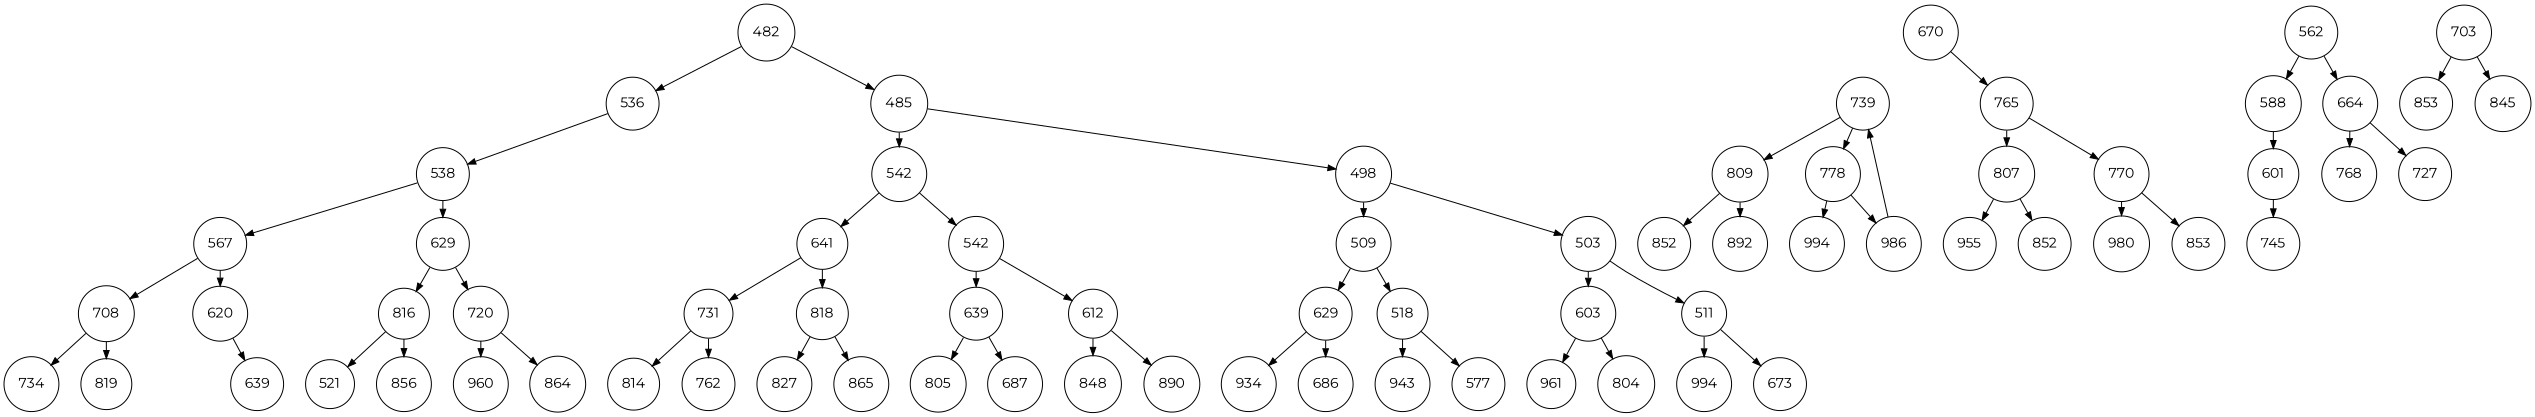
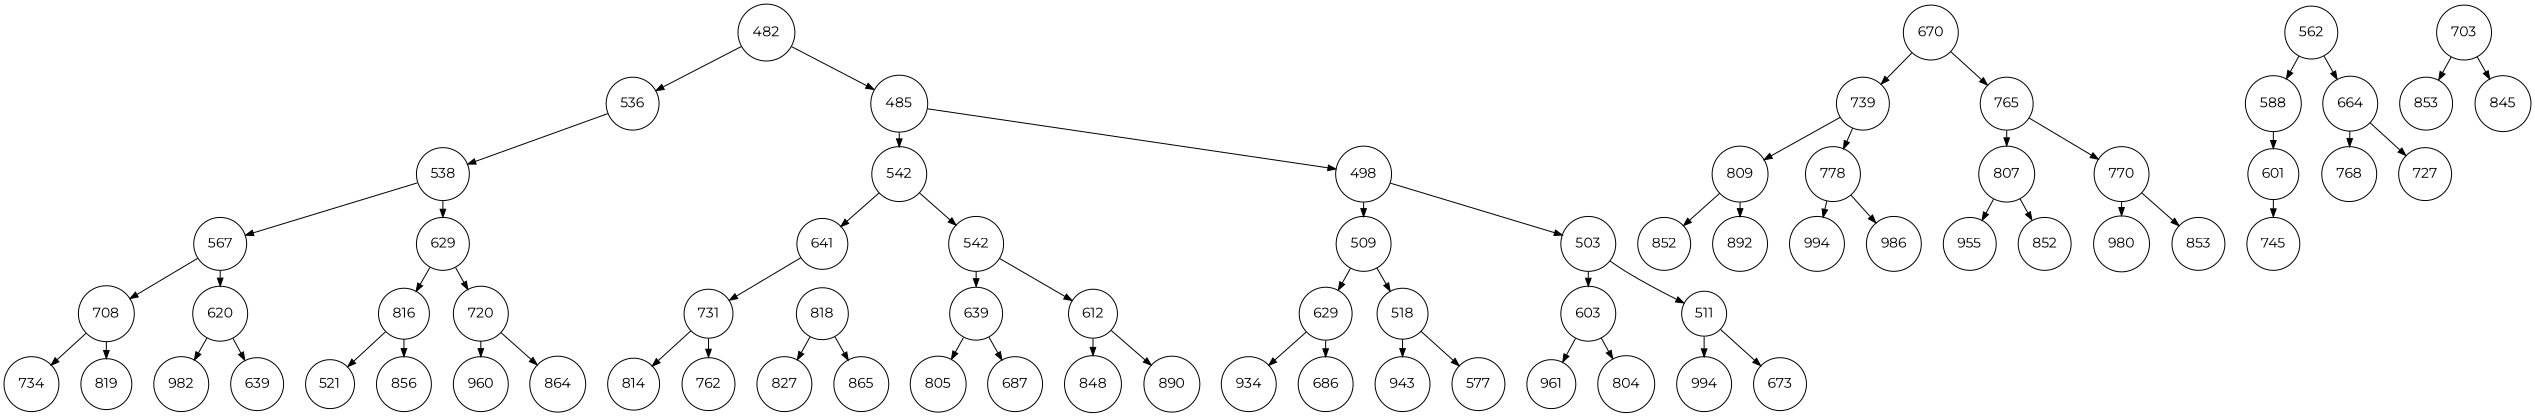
edge "986" -> "739": now "670" -> "739"
edge "641" -> "818": removed
node "982": added
